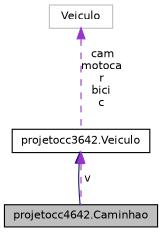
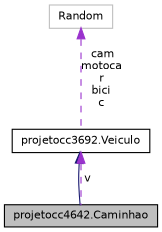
node "Veiculo": label "Veiculo" -> "Random"
node "projetocc3642.Veiculo": label "projetocc3642.Veiculo" -> "projetocc3692.Veiculo"
